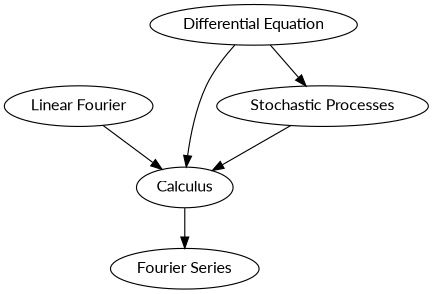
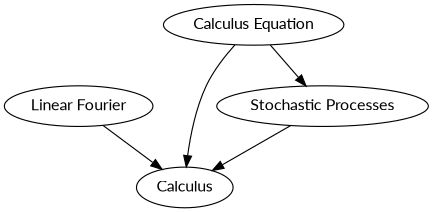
node "Differential Equation": label "Differential Equation" -> "Calculus Equation"
node "Fourier Series": removed
